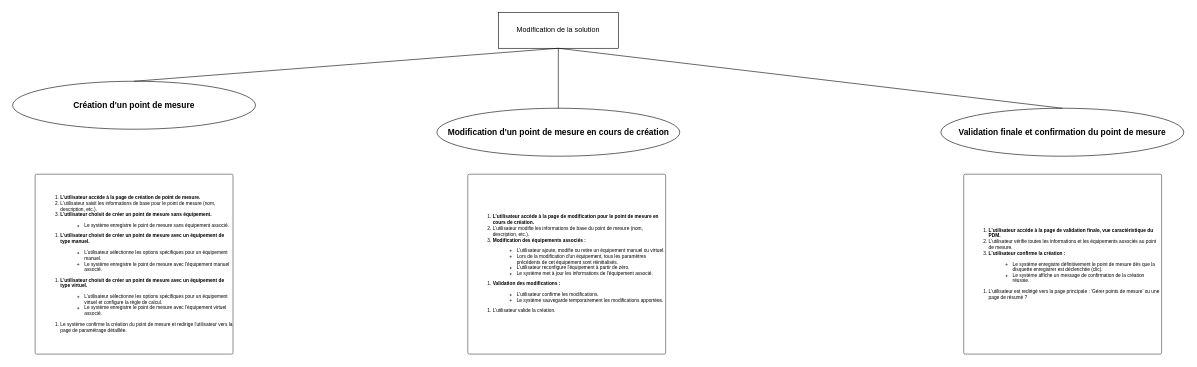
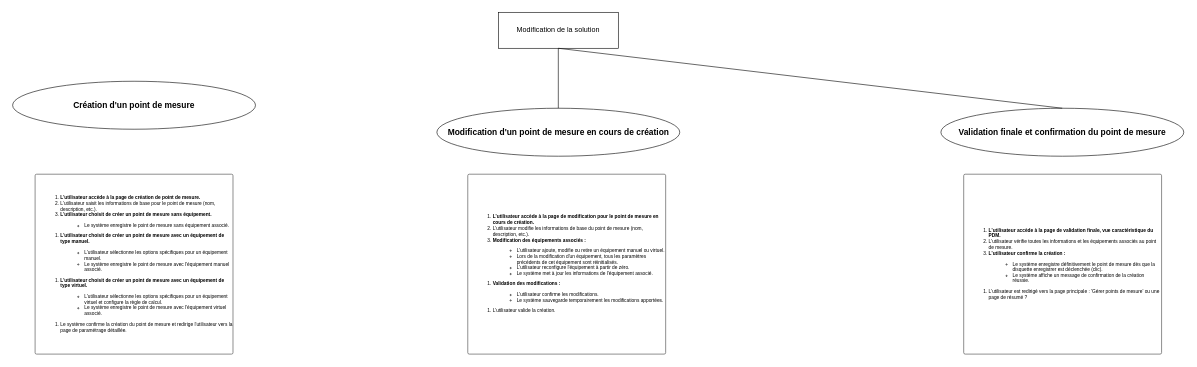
edge "Modification de la solution" -- "Création d'un point de mesure": removed
